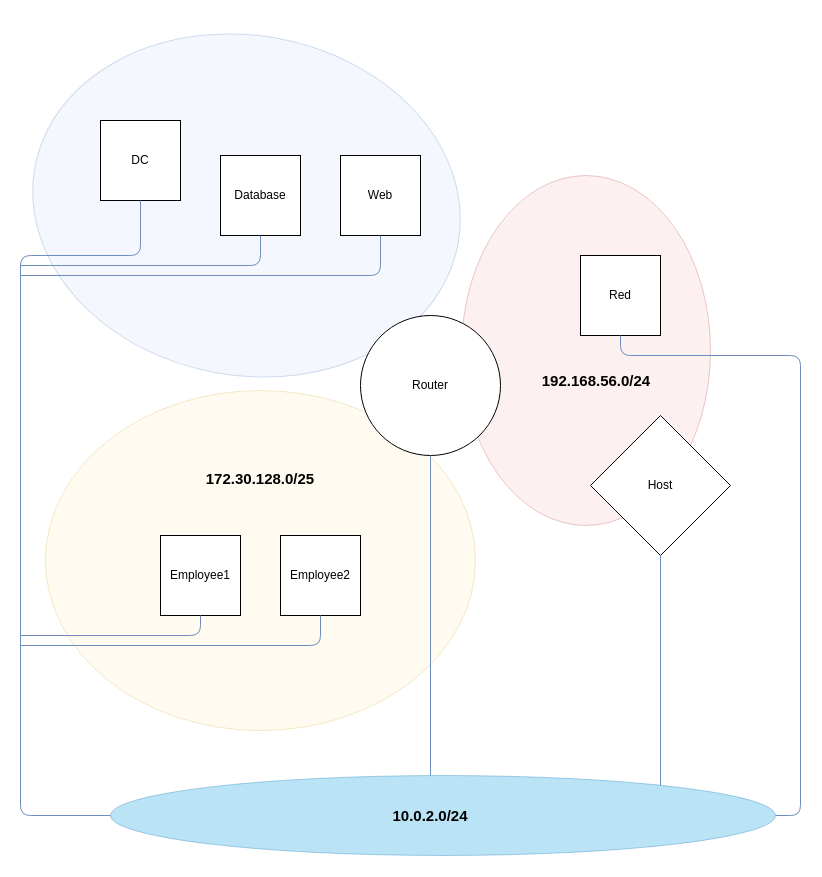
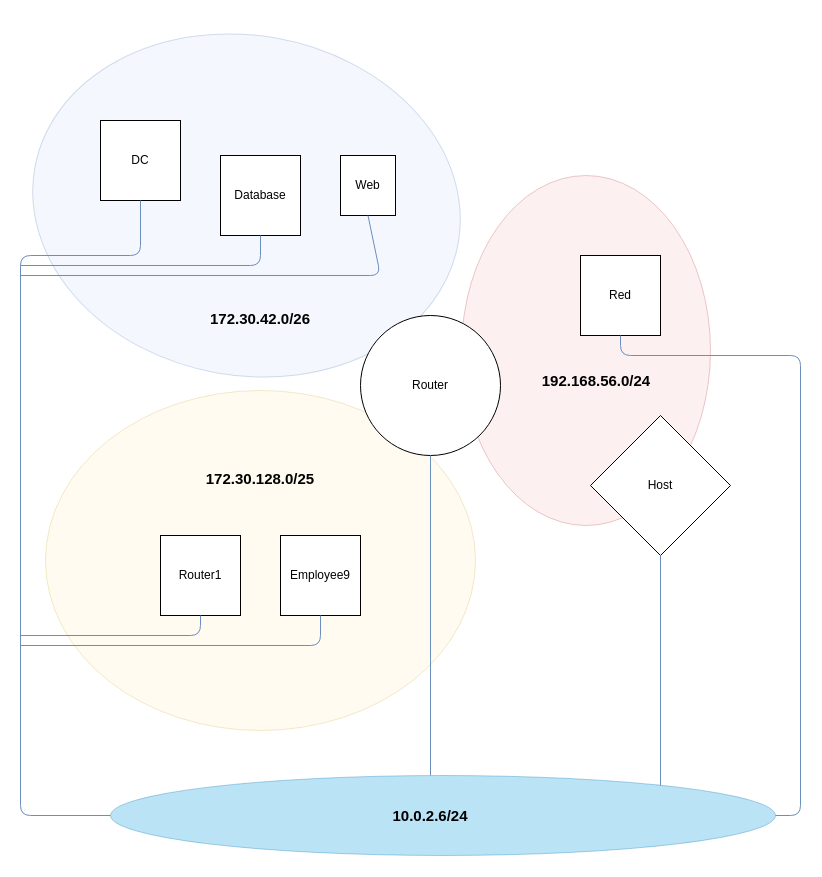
node "Web": size 80x80 -> 55x60
node "172.30.42.0/26": added
node "Employee1": label "Employee1" -> "Router1"
node "Employee2": label "Employee2" -> "Employee9"
node "10.0.2.0/24": label "10.0.2.0/24" -> "10.0.2.6/24"
